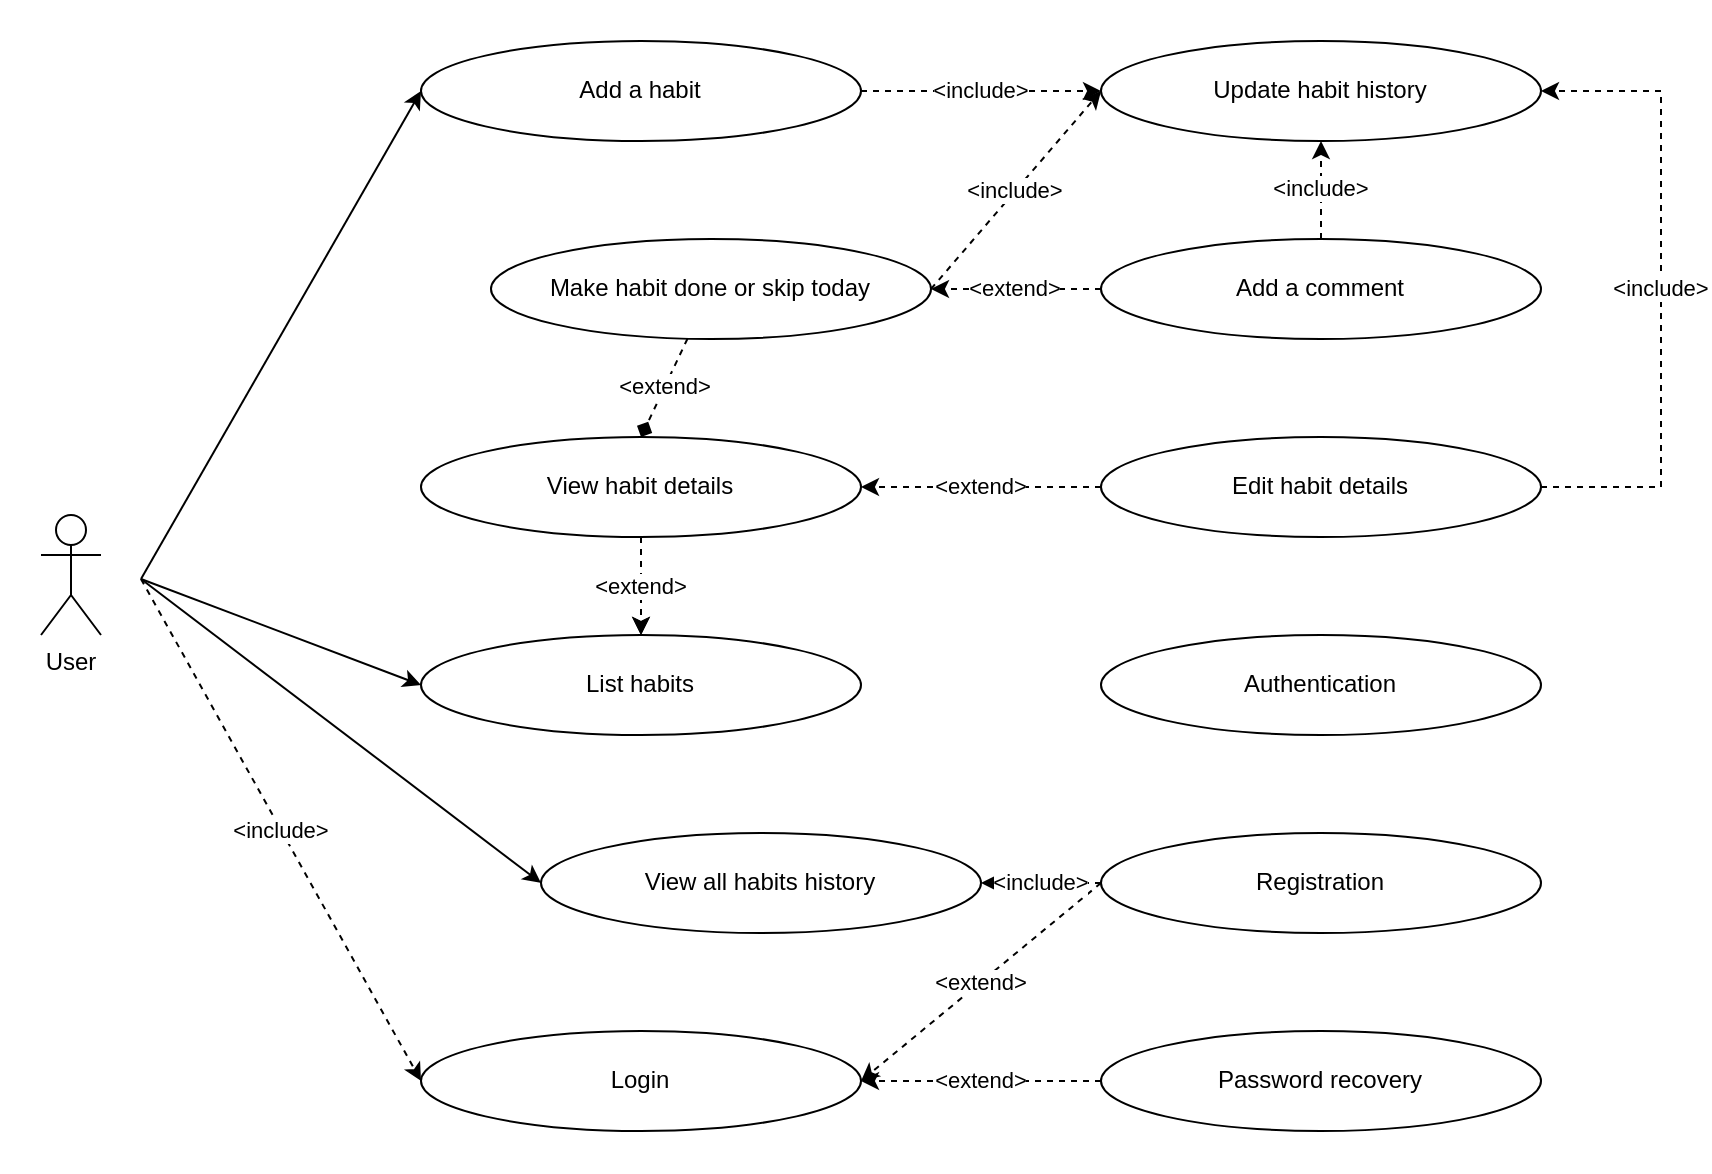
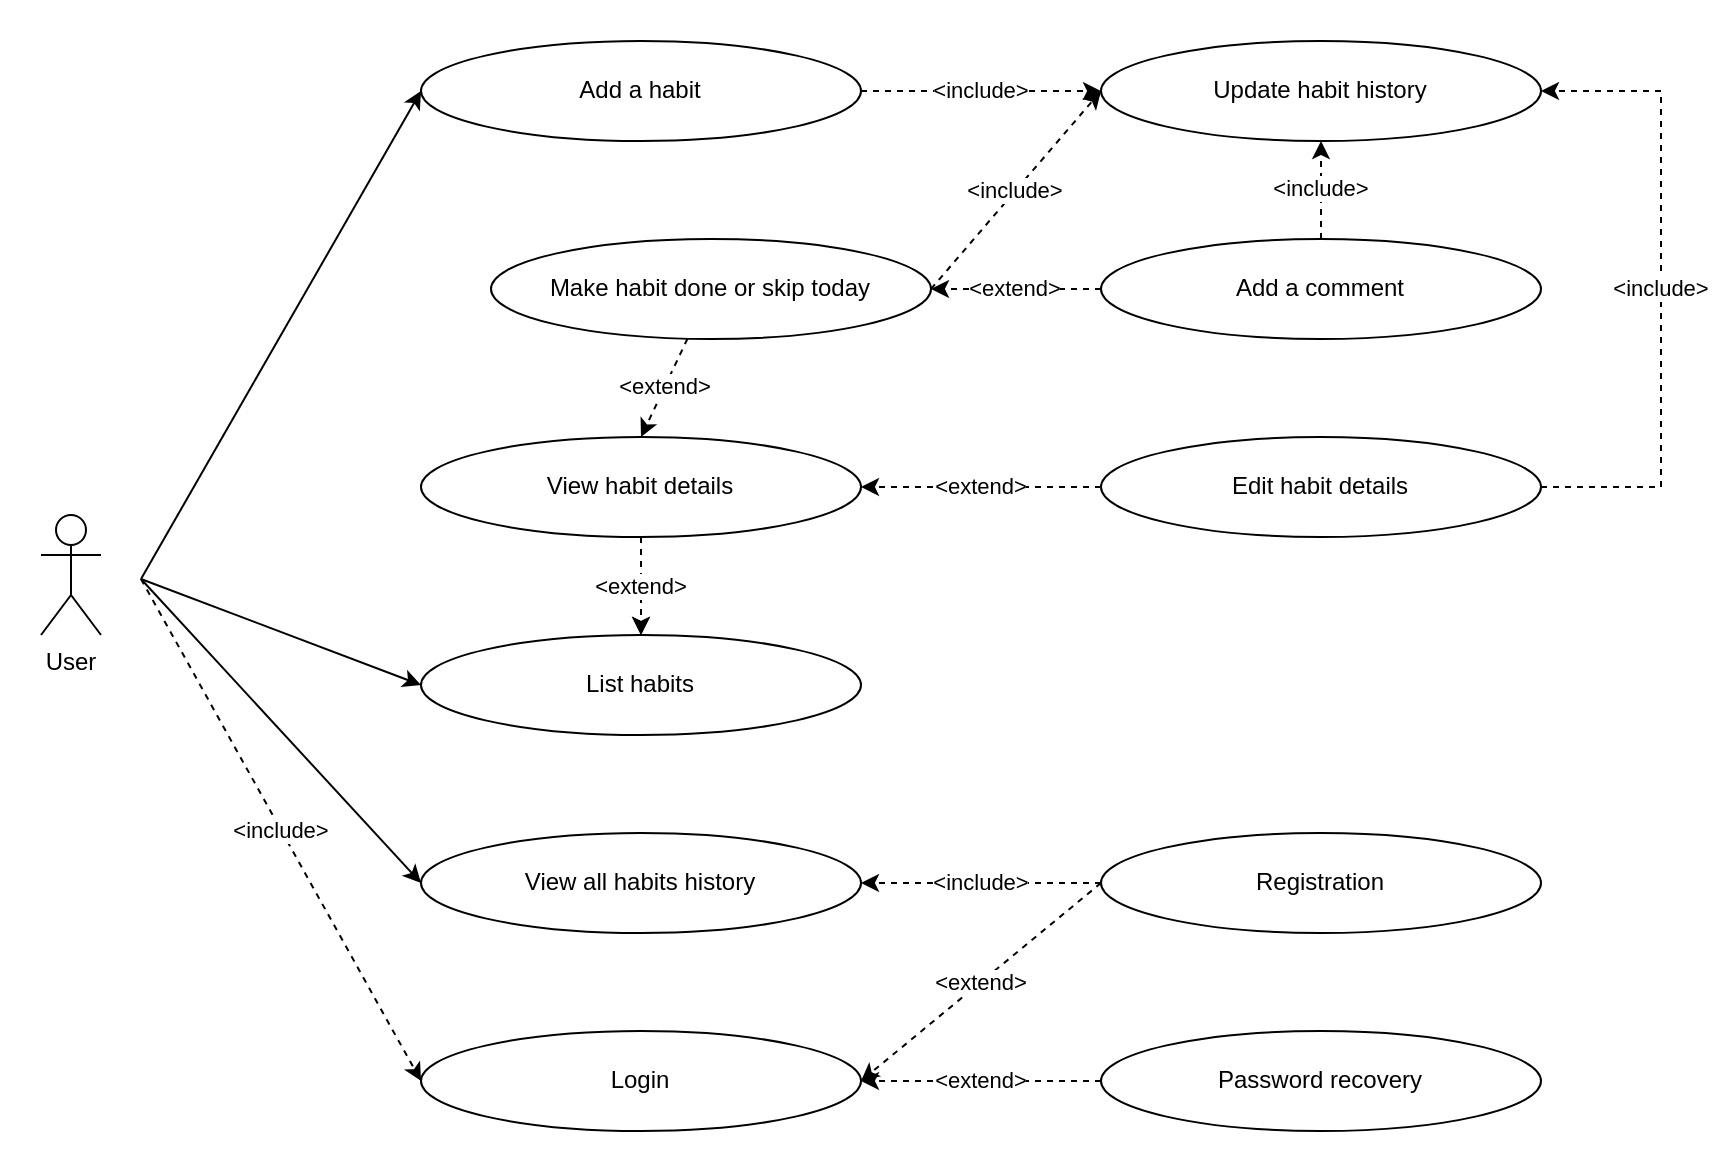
edge "Make habit done or skip today" -> "View habit details": arrowhead diamond -> classic
node "Authentication": removed
node "View all habits history": moved (761, 883) -> (641, 883)
